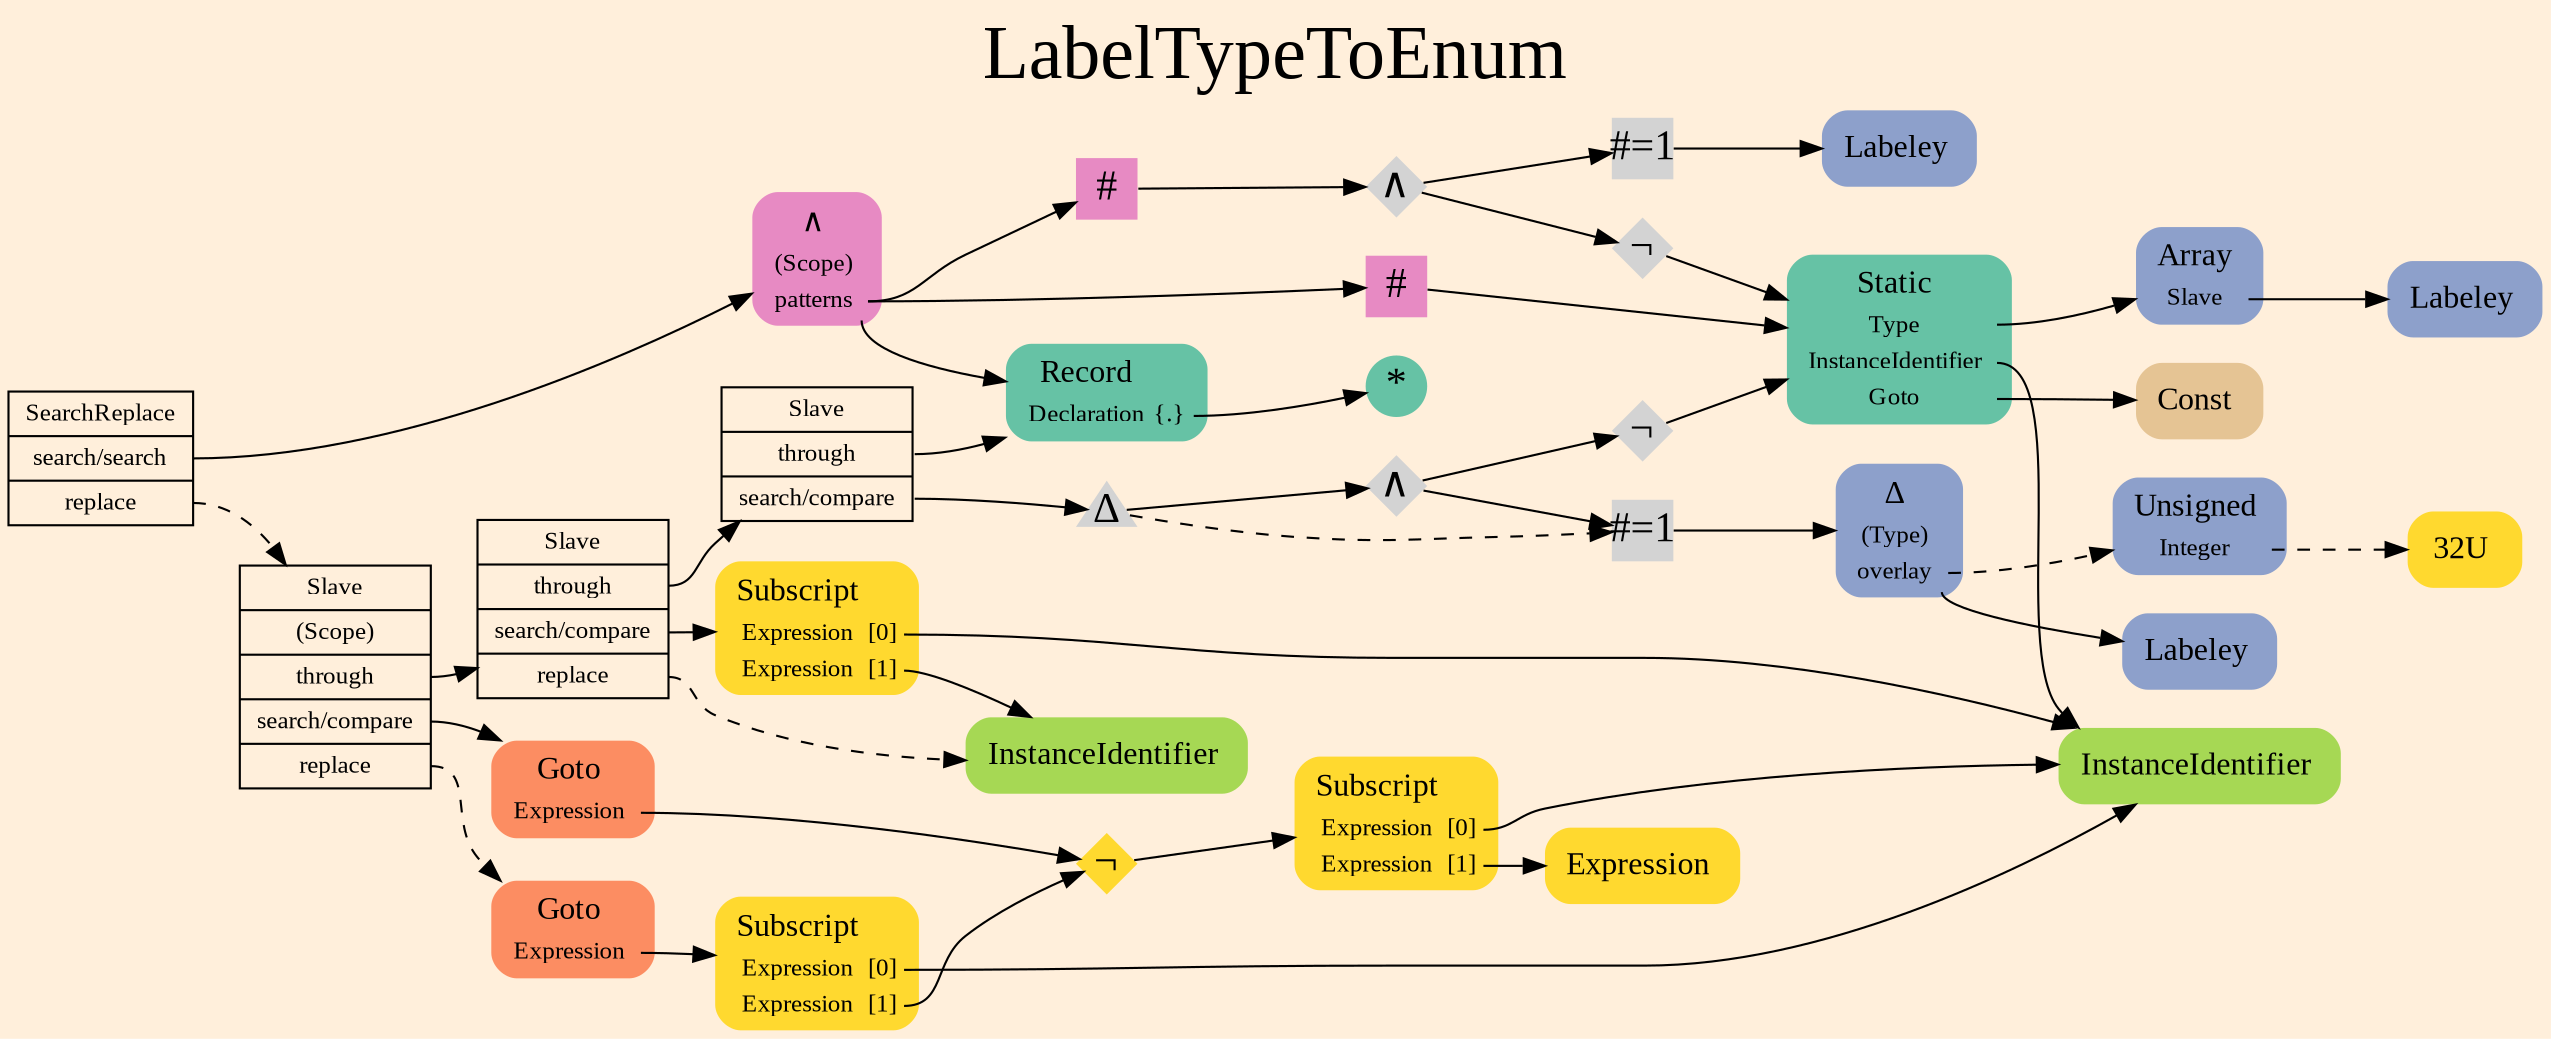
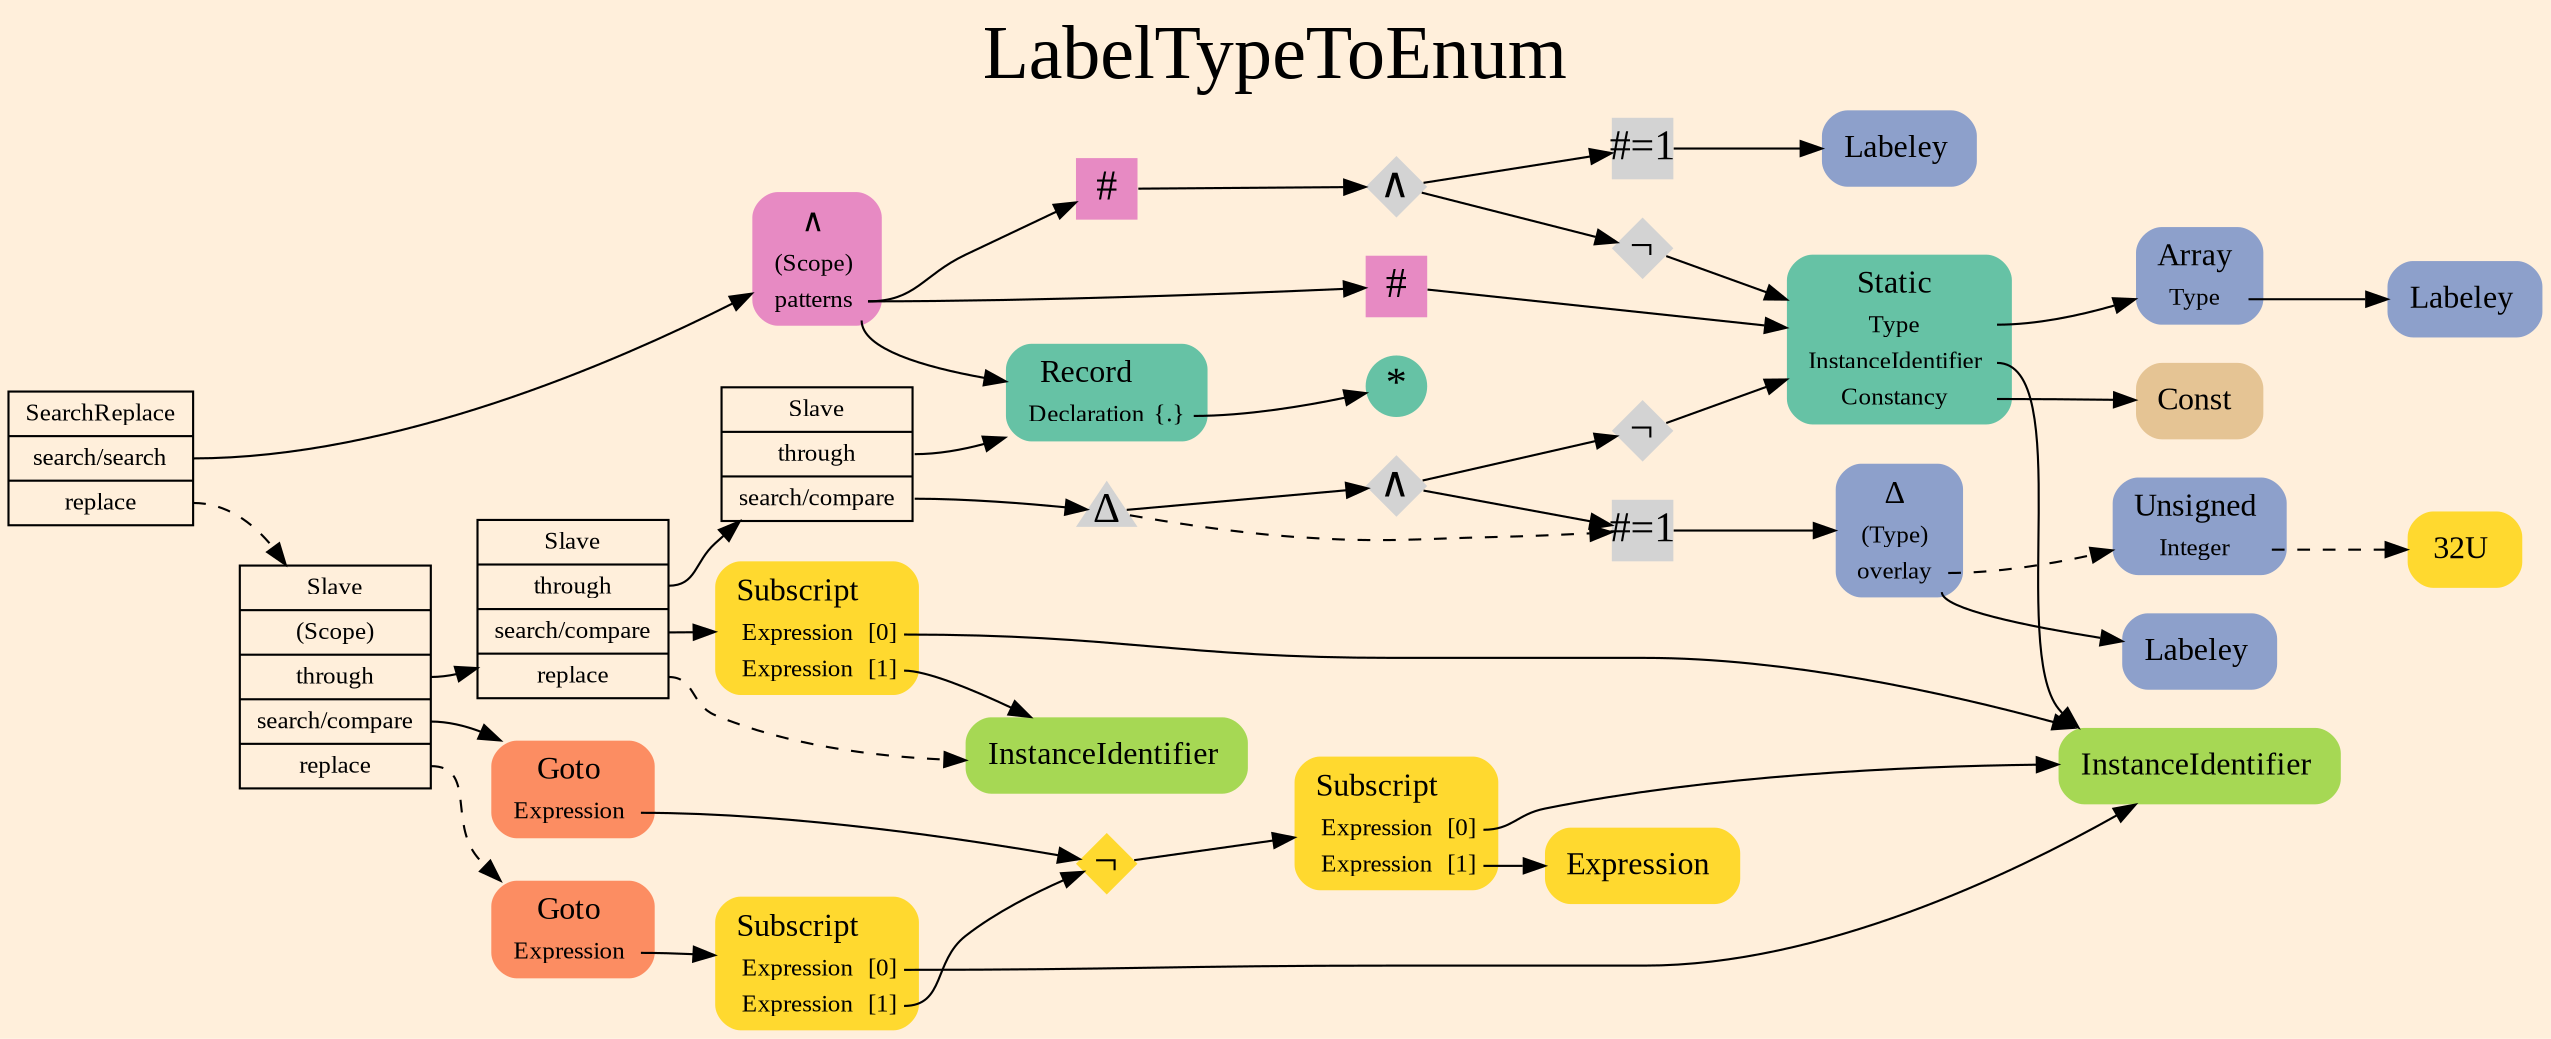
node "Array": text "Slave" -> "Type"
node "Static": text "Goto" -> "Constancy"
